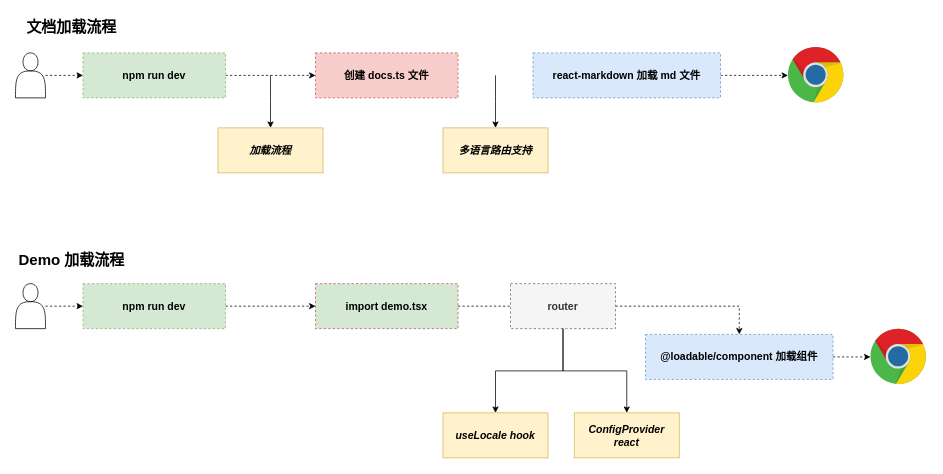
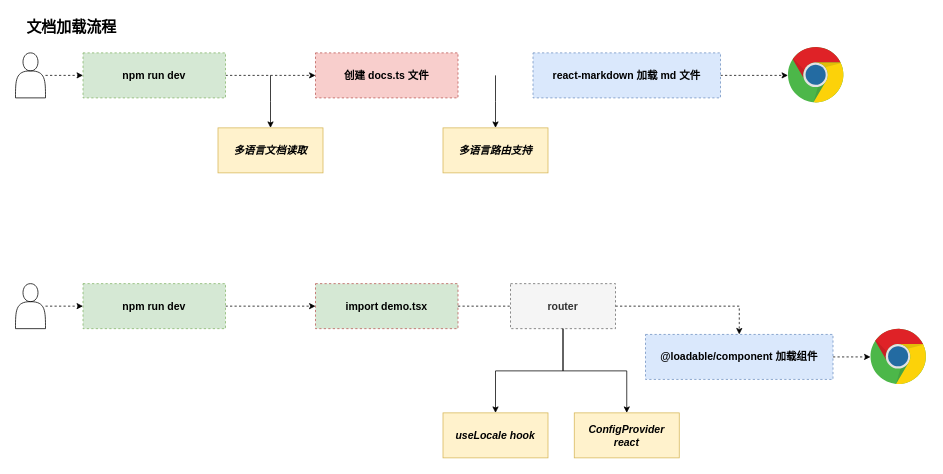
node "加载流程": label "加载流程" -> "多语言文档读取"
node "Demo 加载流程": removed
